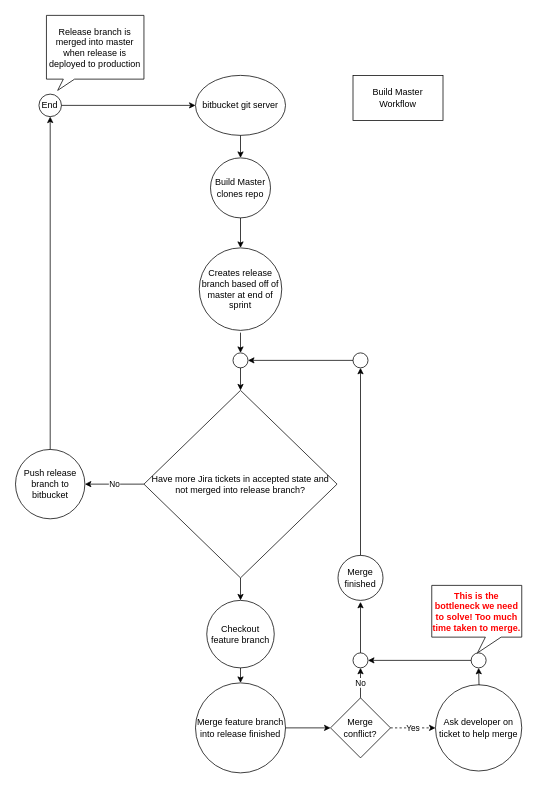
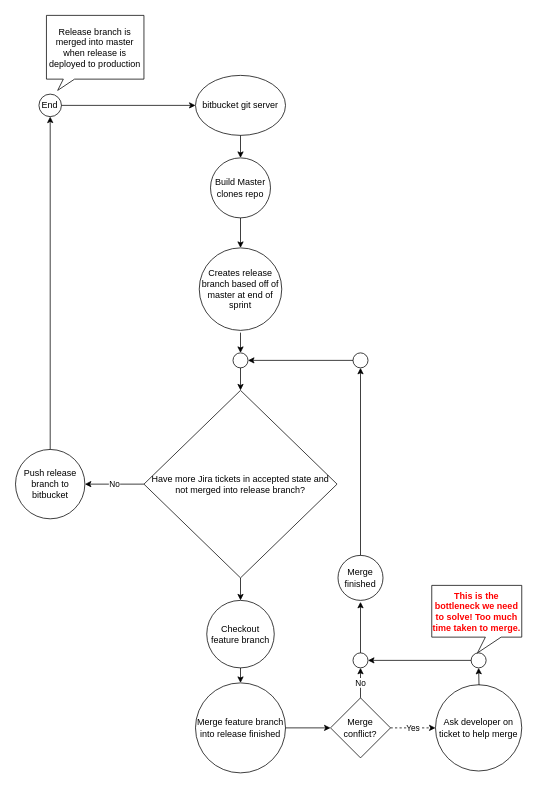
node "Build Master Workflow": removed
